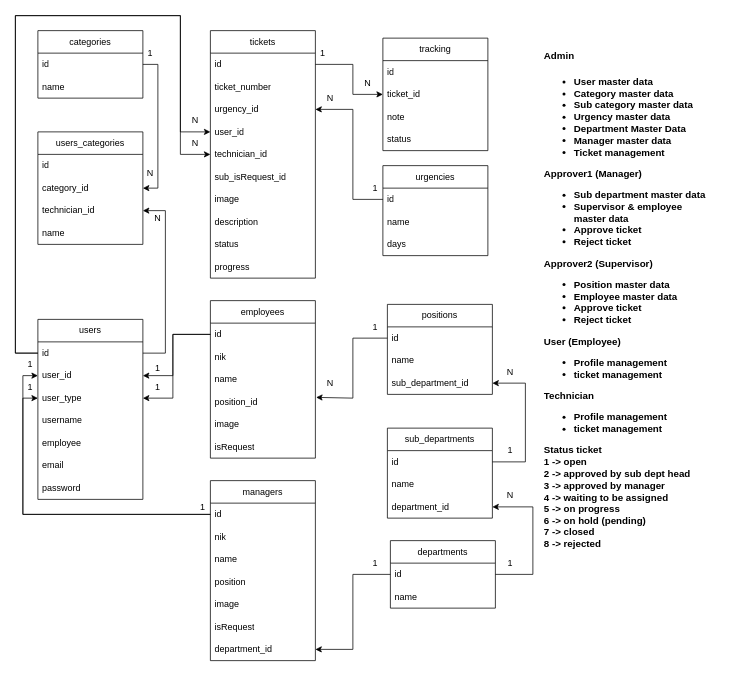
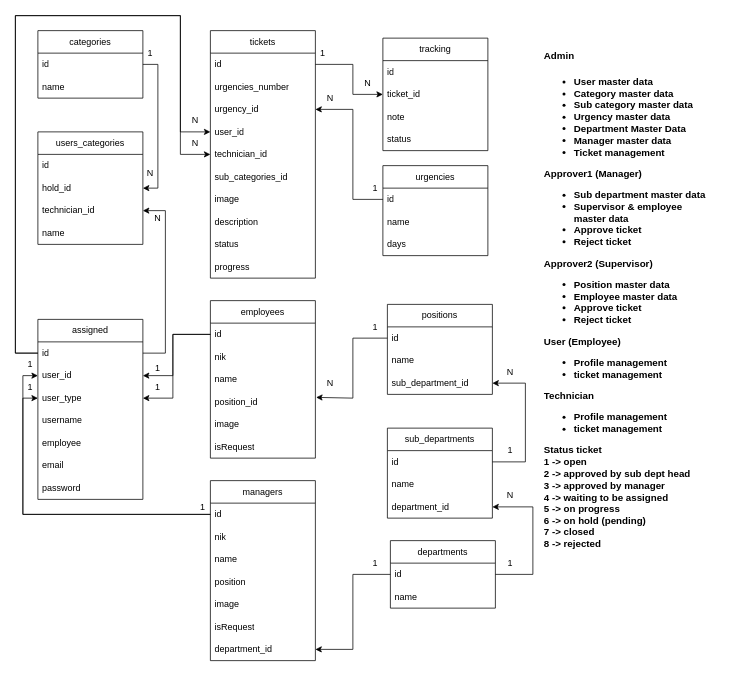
node "ticket_number": label "ticket_number" -> "urgencies_number"
node "sub_isRequest_id": label "sub_isRequest_id" -> "sub_categories_id"
node "category_id": label "category_id" -> "hold_id"
node "users": label "users" -> "assigned"
